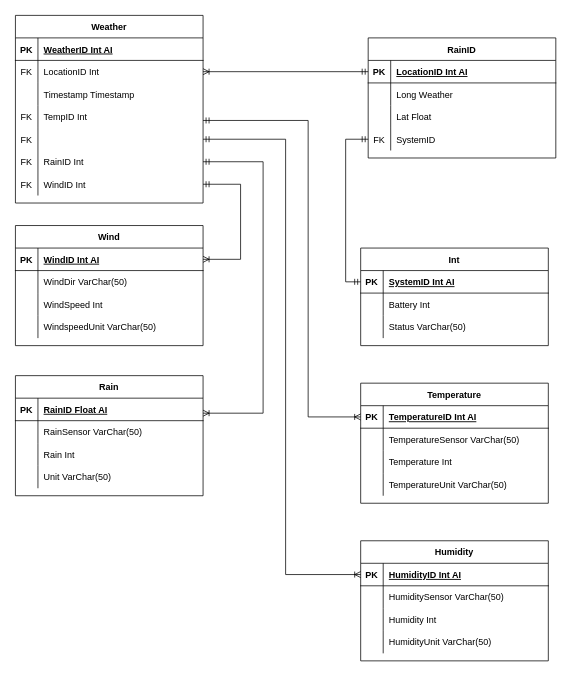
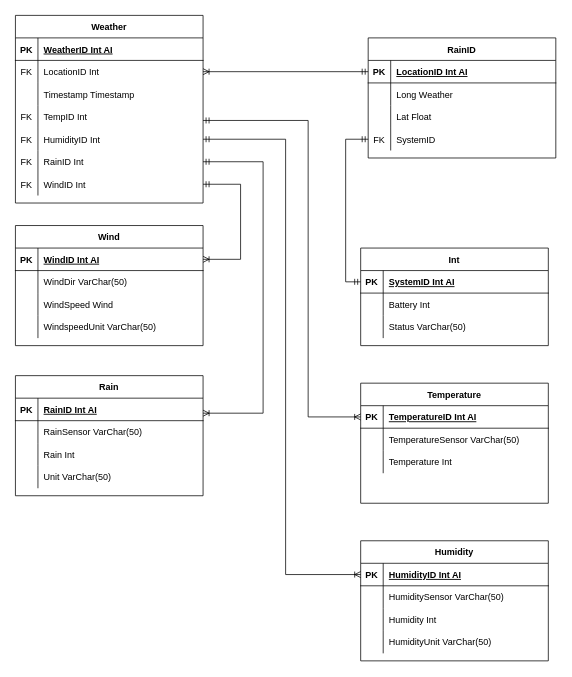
node "HumidityID Int": added
node "WindSpeed Int": label "WindSpeed Int" -> "WindSpeed Wind"
node "RainID Float AI": label "RainID Float AI" -> "RainID Int AI"
node "TemperatureUnit VarChar(50)": removed
